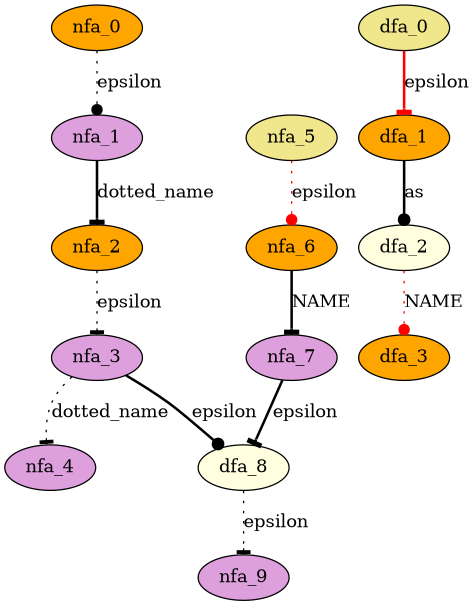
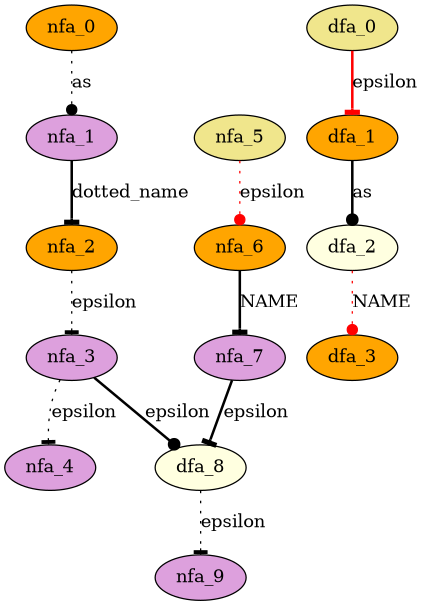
edge "nfa_0" -> "nfa_1": label "epsilon" -> "as"
edge "nfa_3" -> "nfa_4": label "dotted_name" -> "epsilon"
